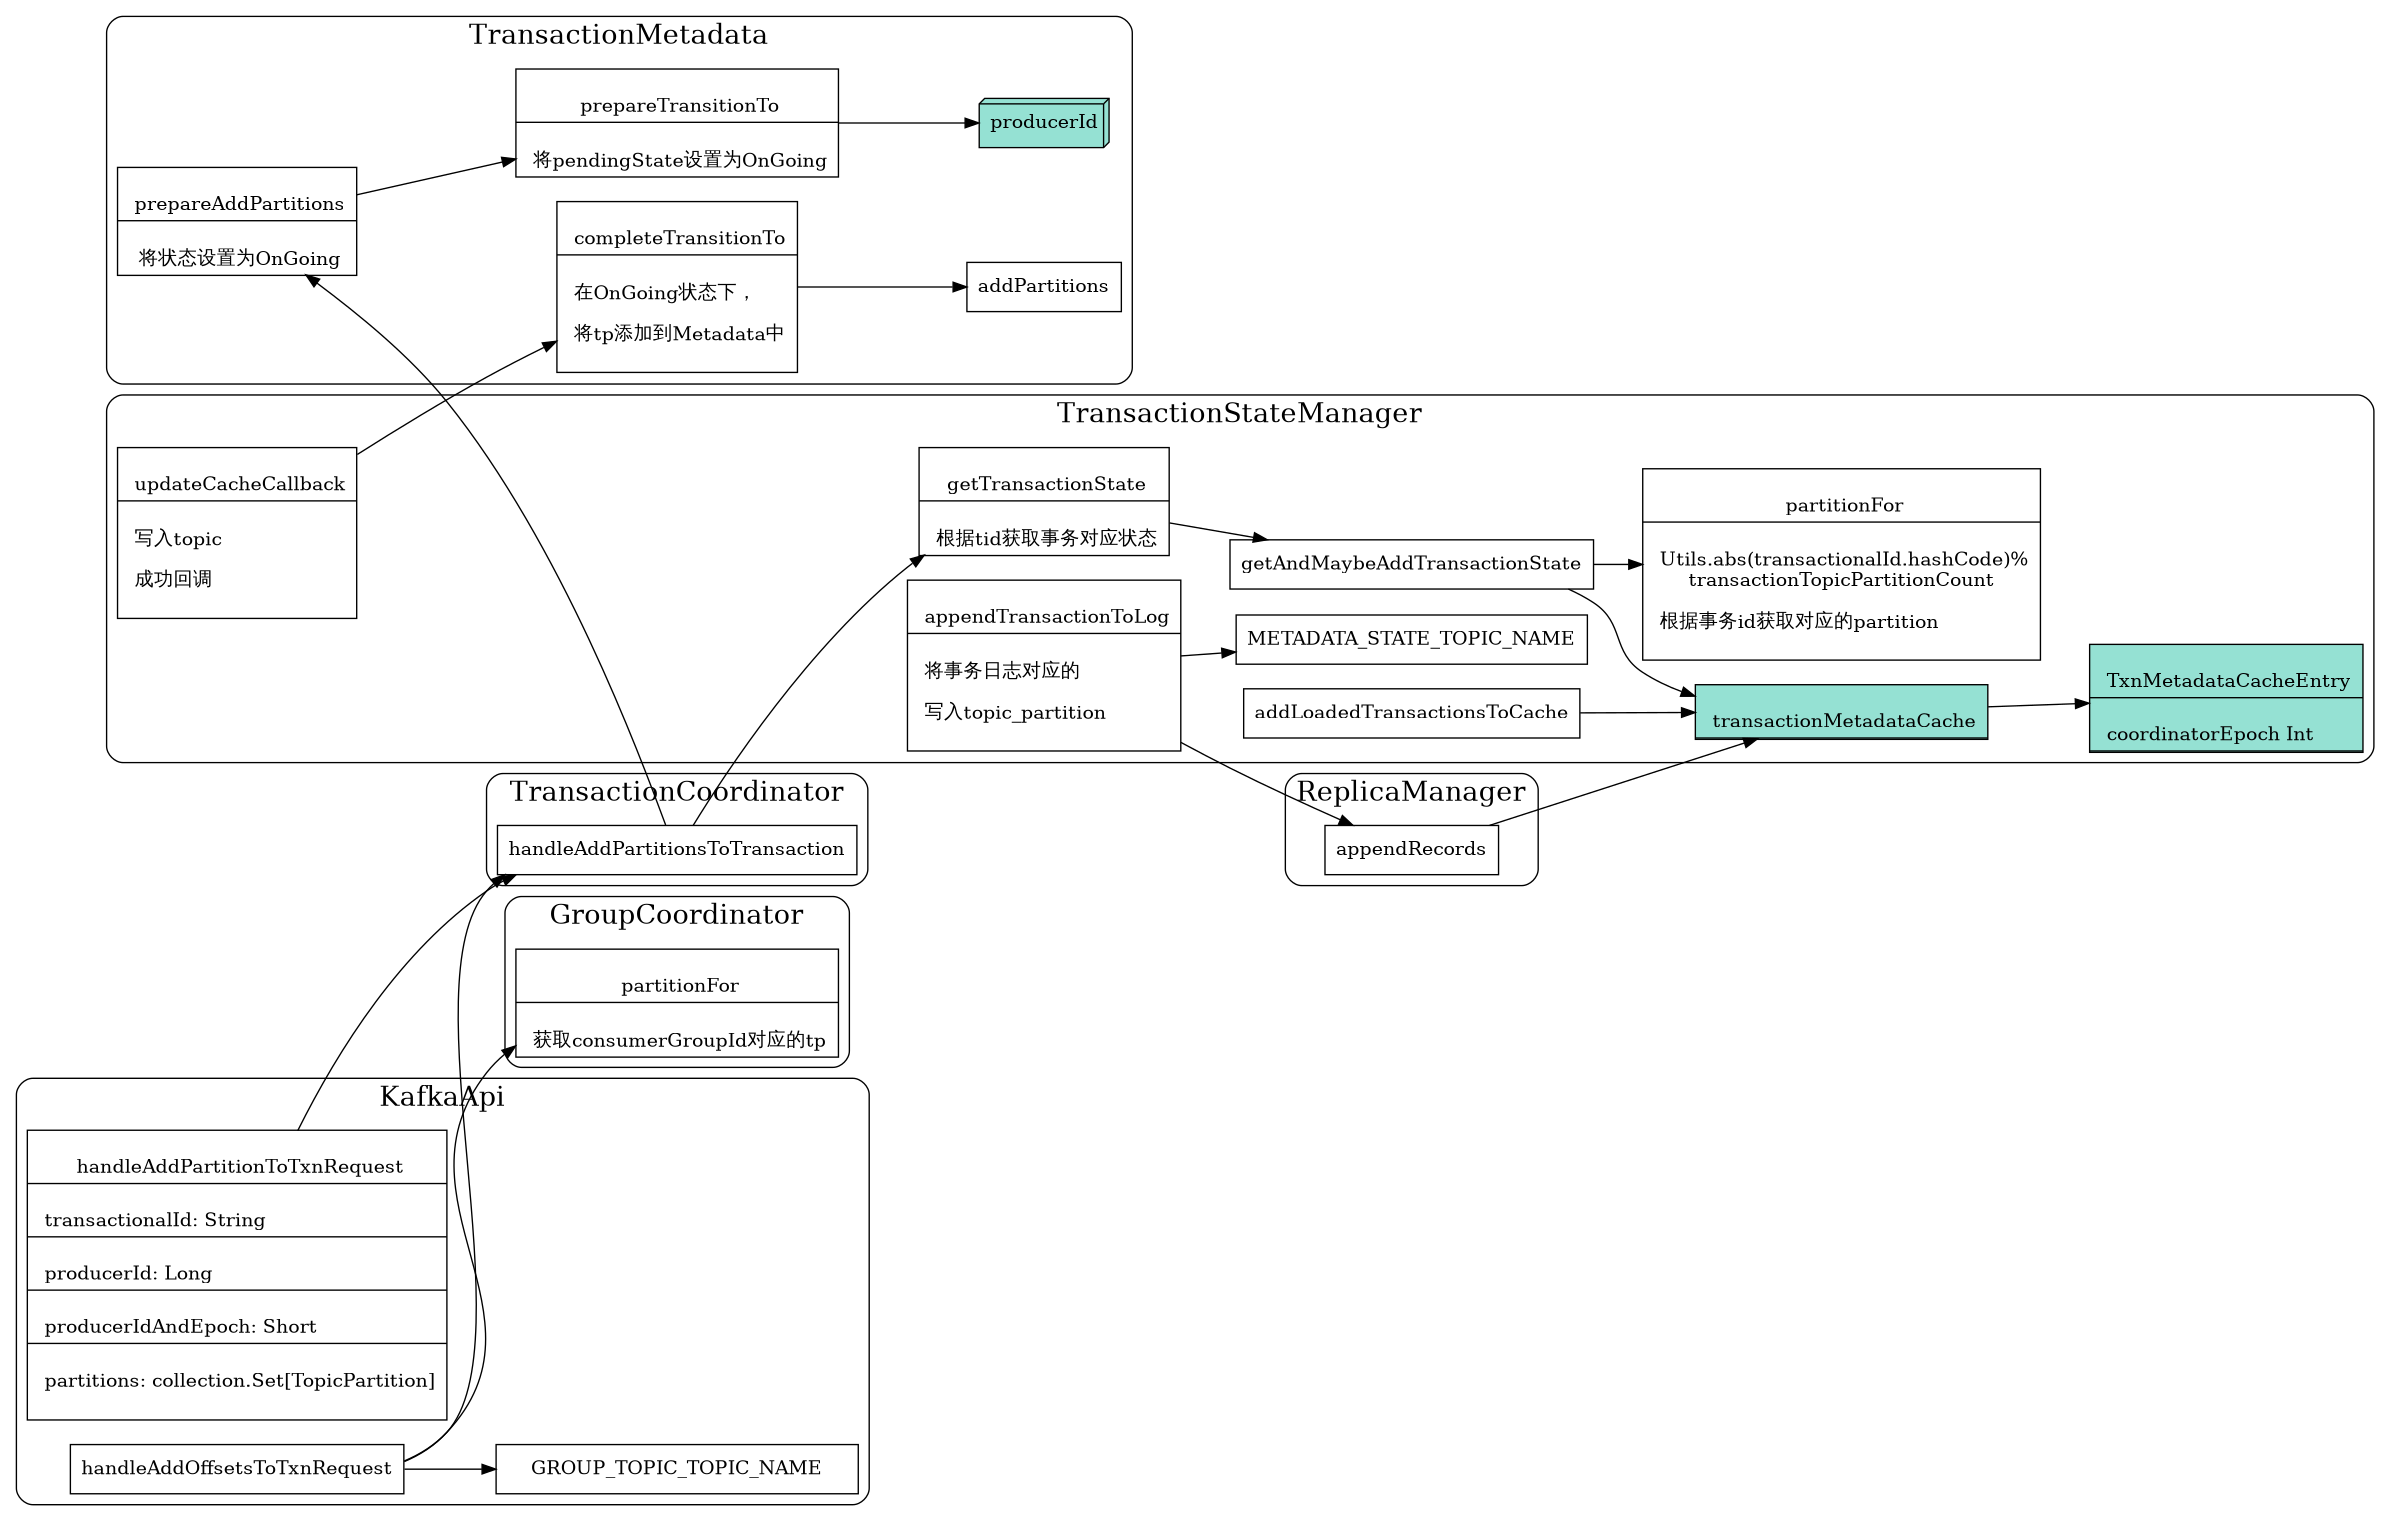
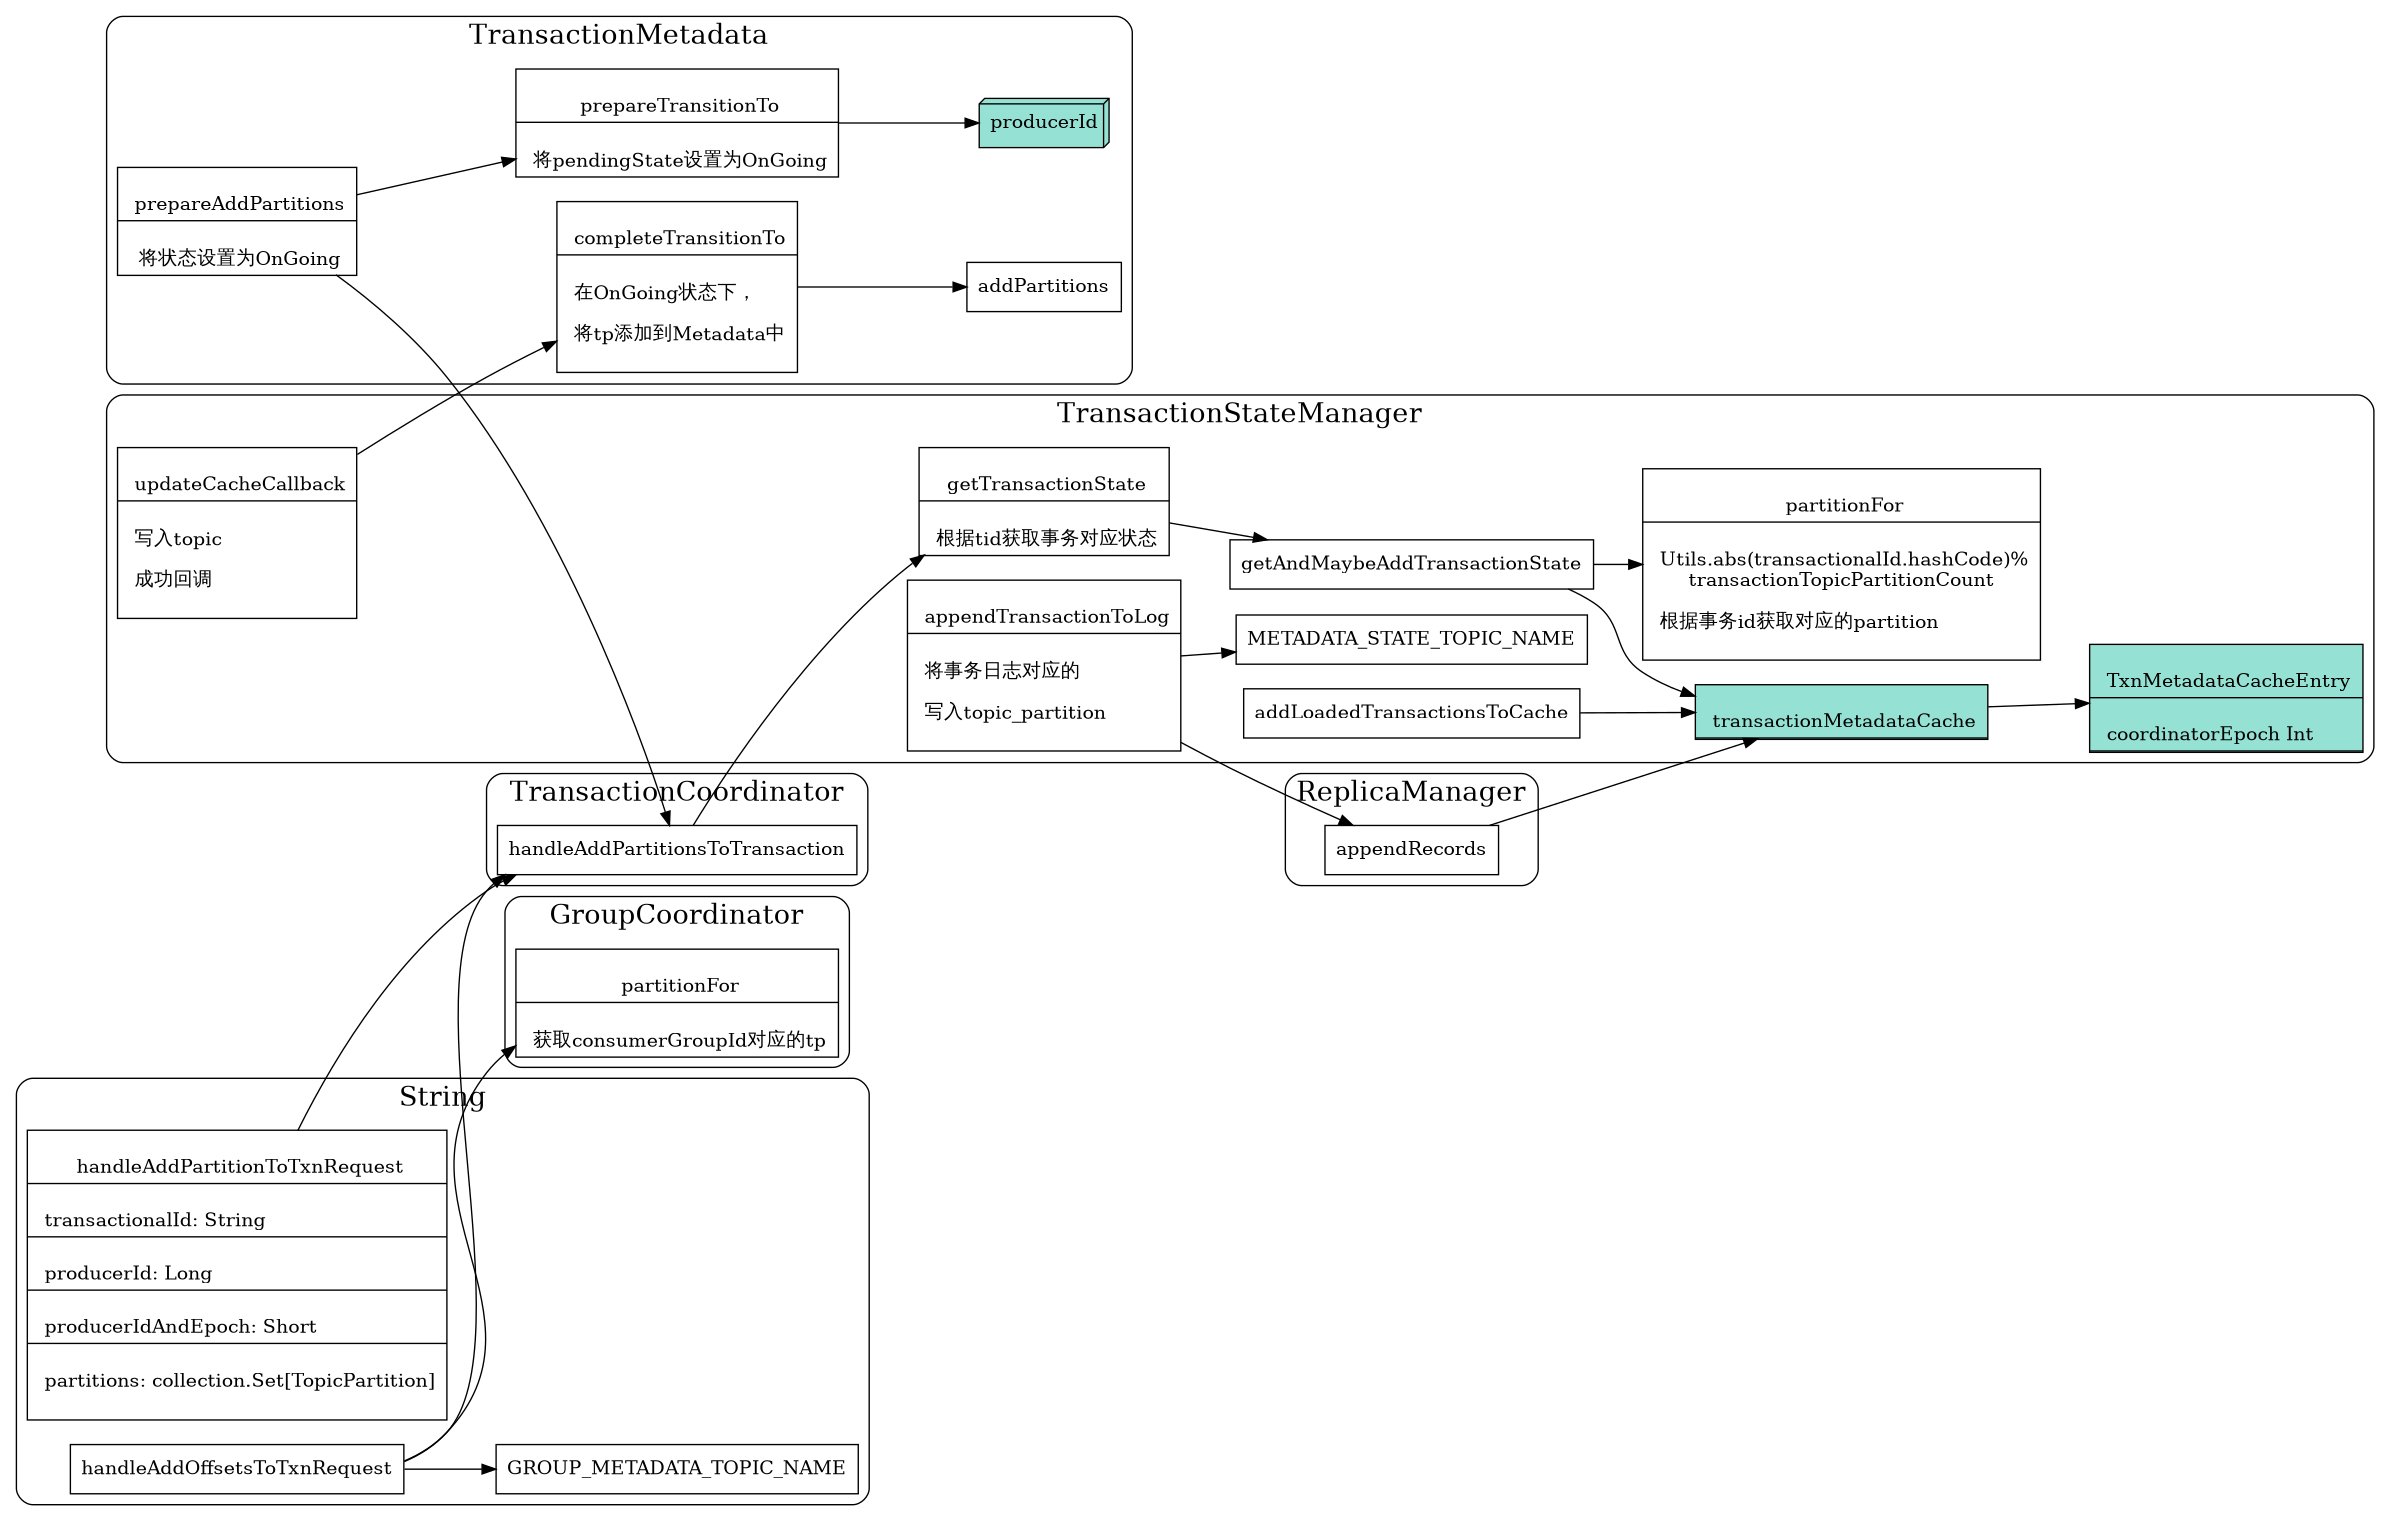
edge "handleAddPartitionsToTransaction" -> "prepareAddPartitions": reversed
cluster "KafkaApi": label "KafkaApi" -> "String"
node "GROUP_TOPIC_TOPIC_NAME": label "GROUP_TOPIC_TOPIC_NAME" -> "GROUP_METADATA_TOPIC_NAME"
